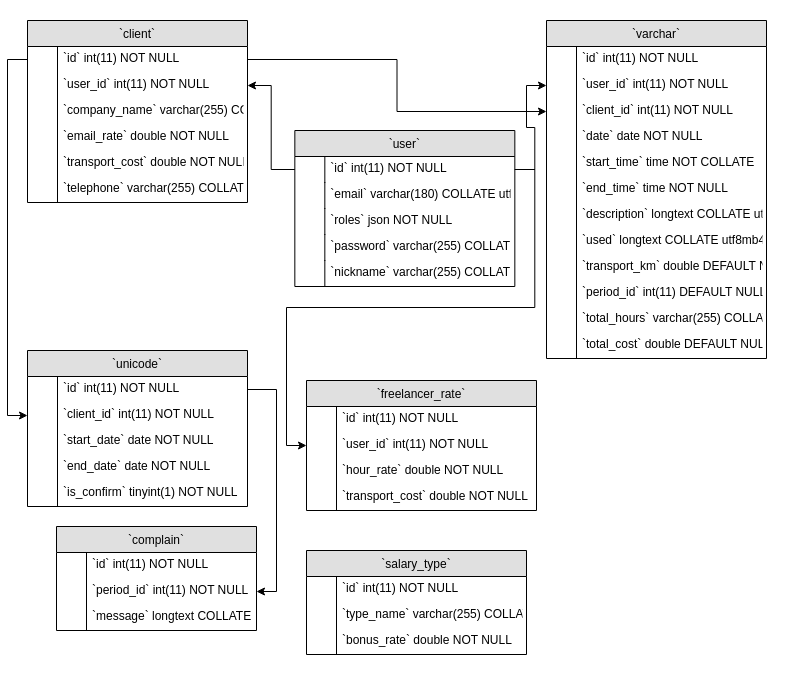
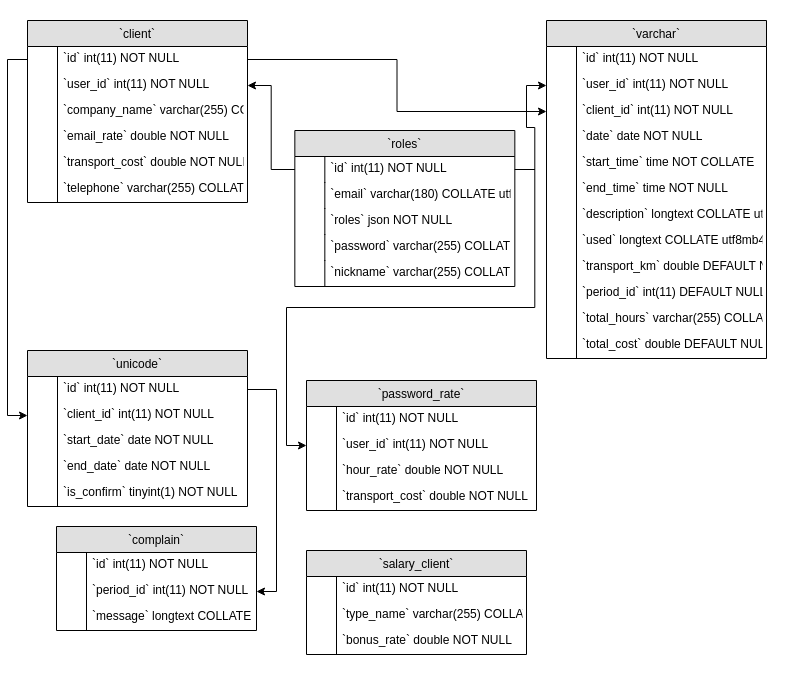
node "`user`": label "`user`" -> "`roles`"
node "`freelancer_rate`": label "`freelancer_rate`" -> "`password_rate`"
node "`salary_type`": label "`salary_type`" -> "`salary_client`"
